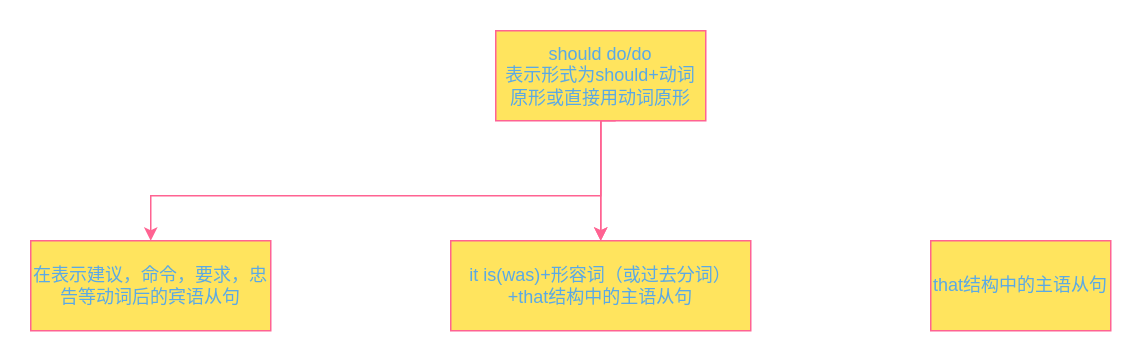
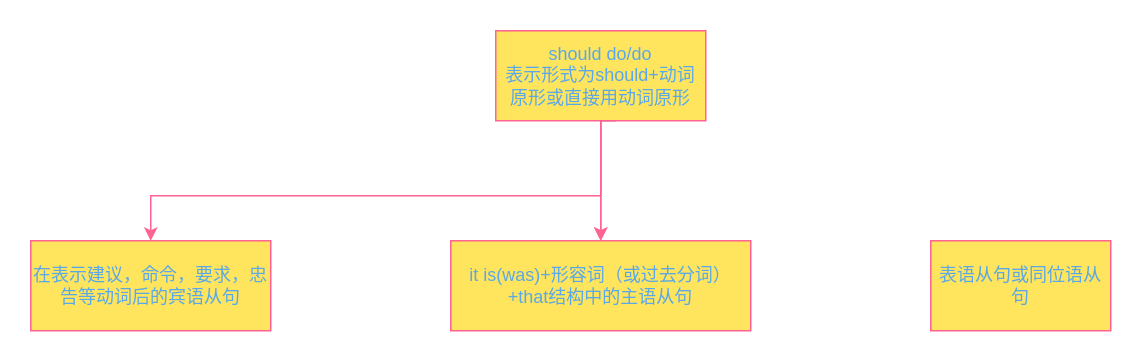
node "that结构中的主语从句": label "that结构中的主语从句" -> "表语从句或同位语从句"
